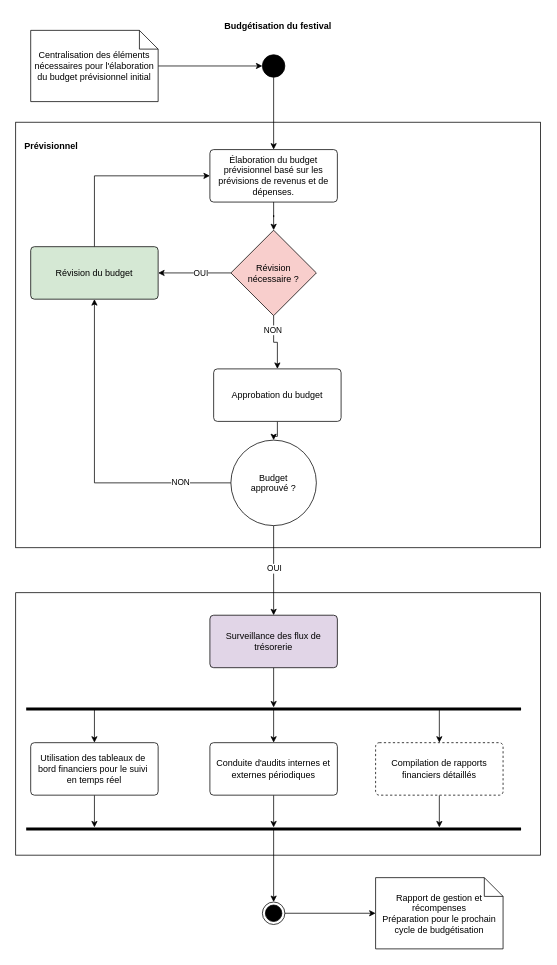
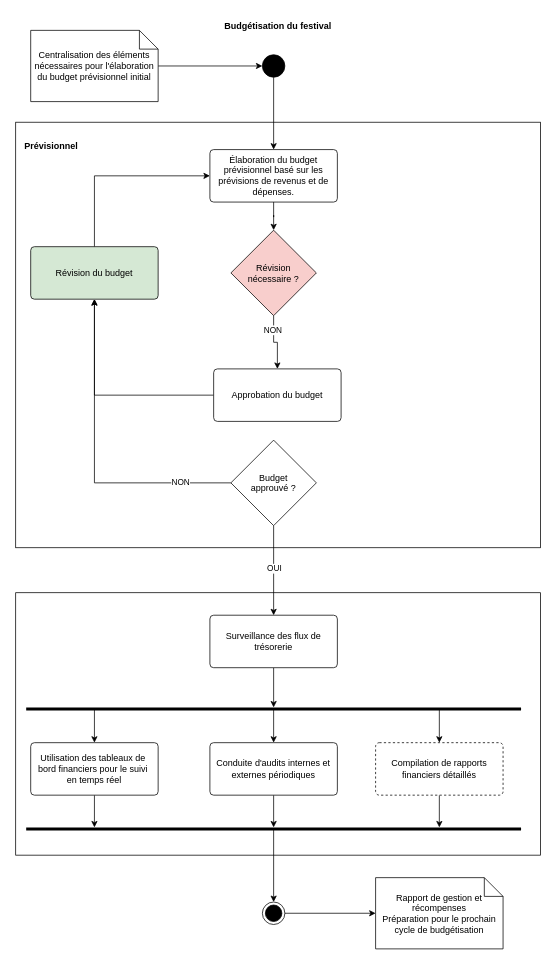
edge "Révision nécessaire ?" -> "Révision du budget": removed, label "OUI"
edge "Approbation du budget" -> "Budget approuvé ?": now "Approbation du budget" -> "Révision du budget"
node "Budget approuvé ?": shape ellipse -> diamond
node "Surveillance des flux de trésorerie": fillcolor #e1d5e7 -> #ffffff
